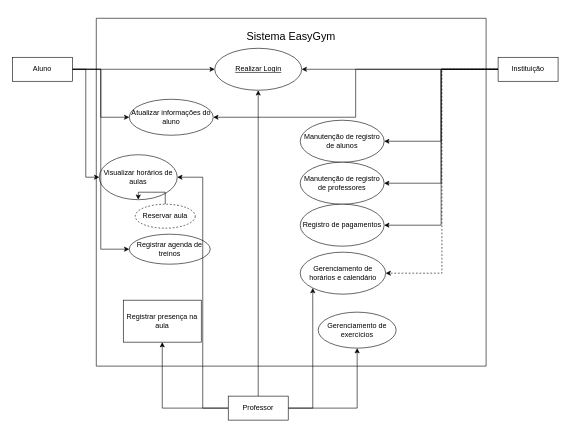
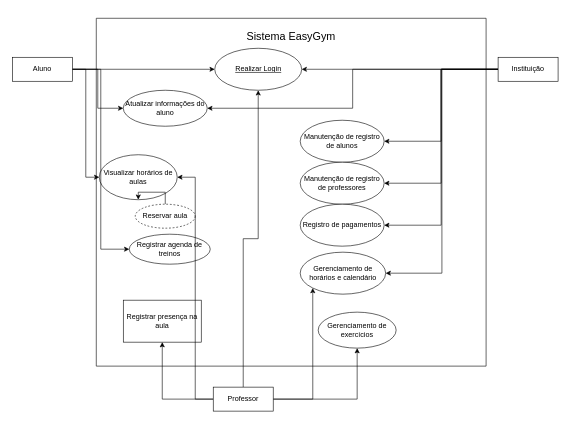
node "Atualizar informações do aluno": moved (171, 117) -> (165, 108)
edge "Instituição" -> "Gerenciamento de horários e calendário": style dashed -> solid
node "Professor": moved (258, 408) -> (243, 399)
